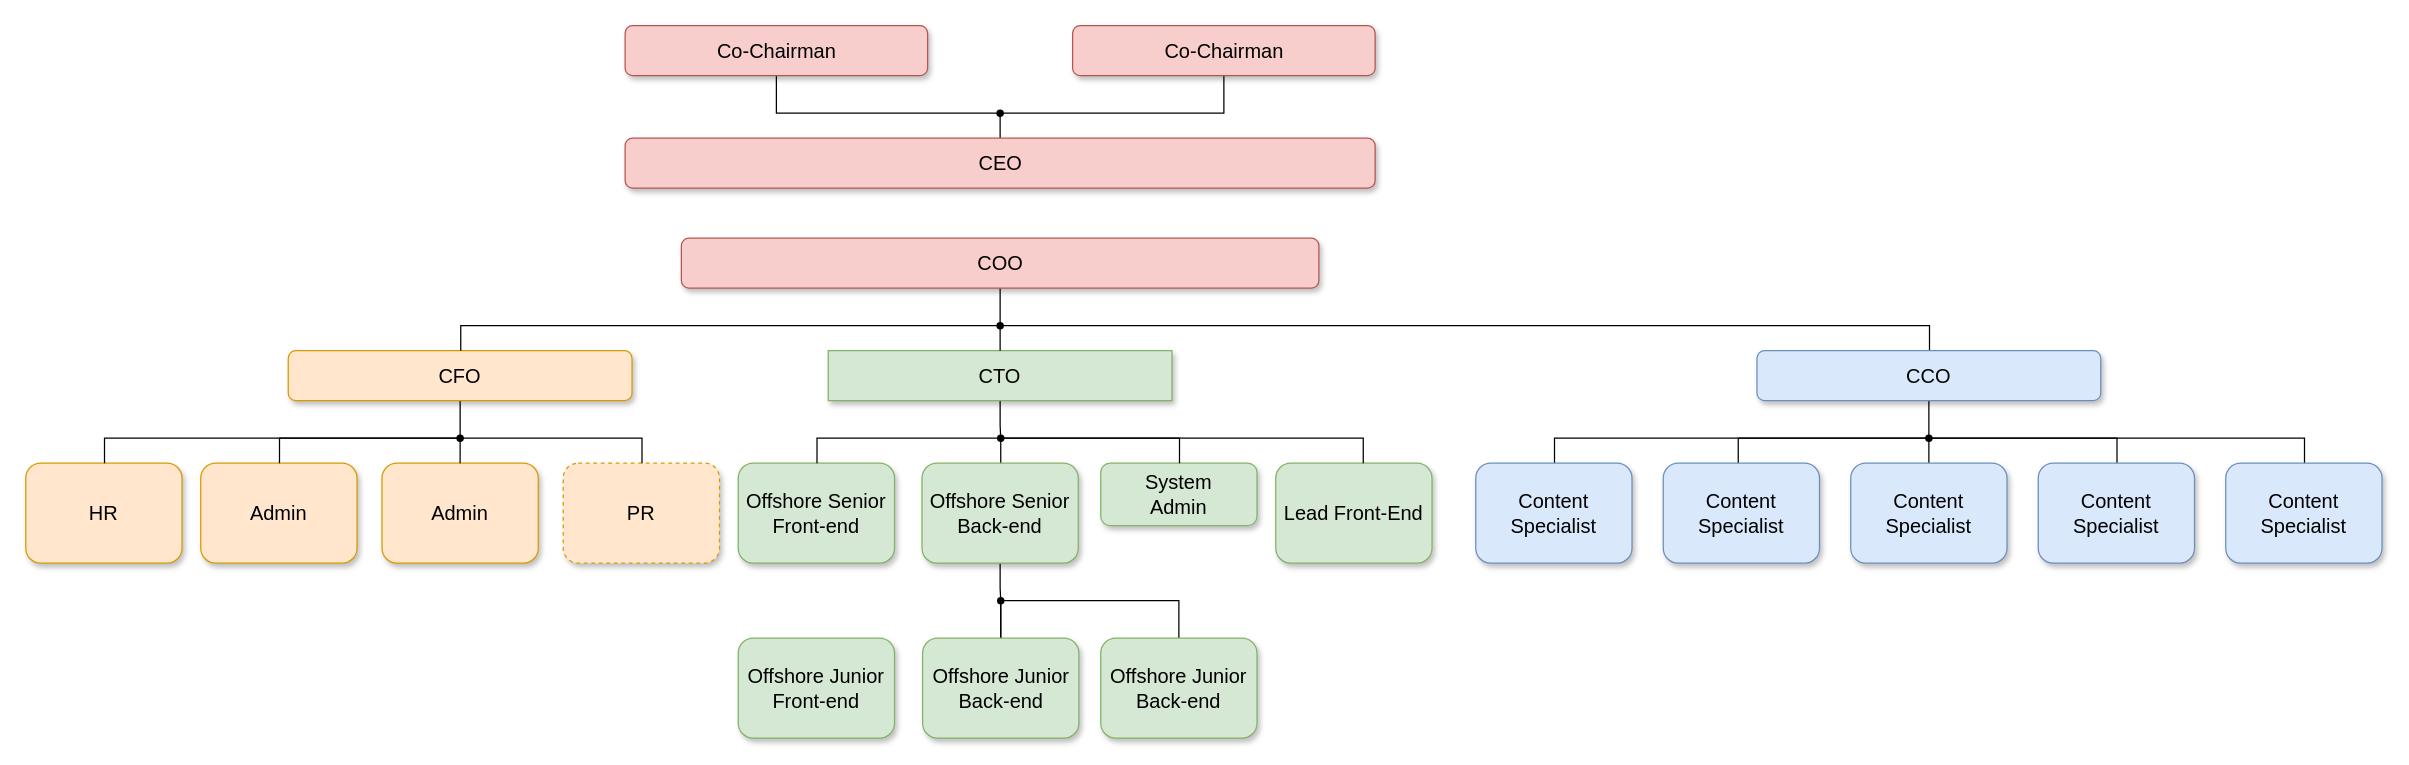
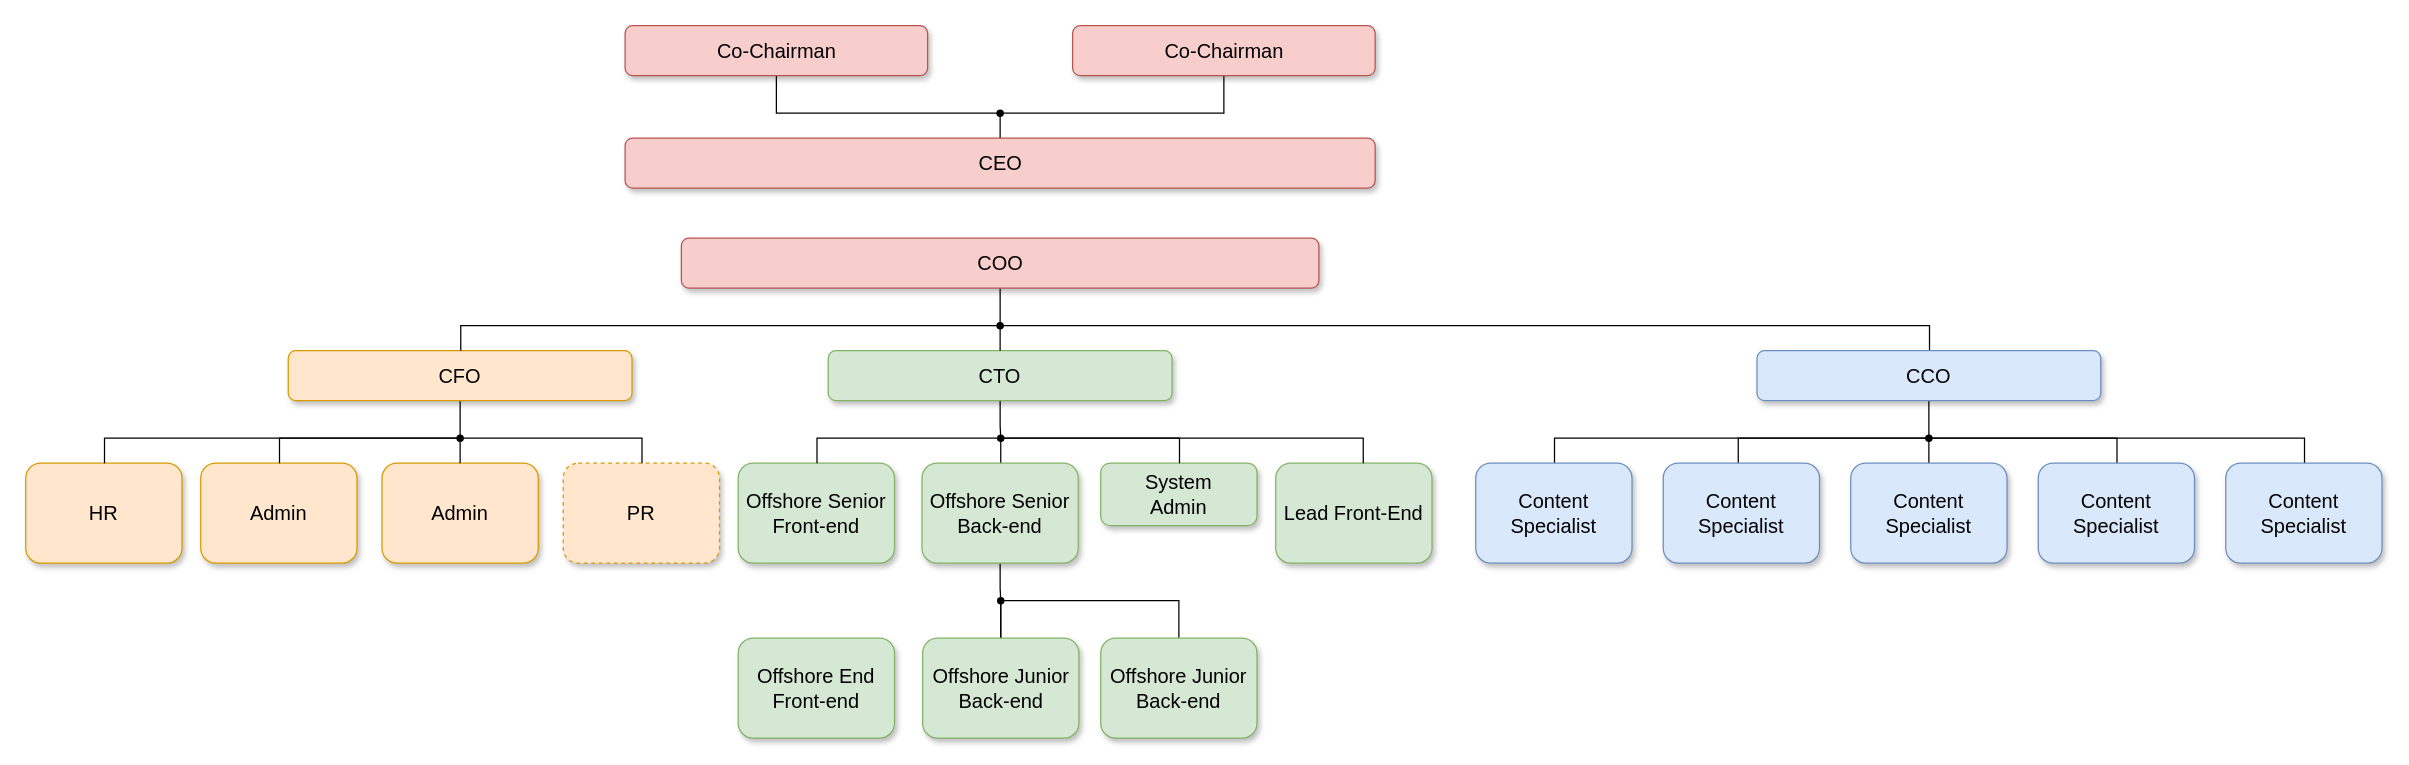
node "CTO": shape rectangle -> rounded rectangle
node "Offshore Junior Front-end": label "Offshore Junior Front-end" -> "Offshore End Front-end"
